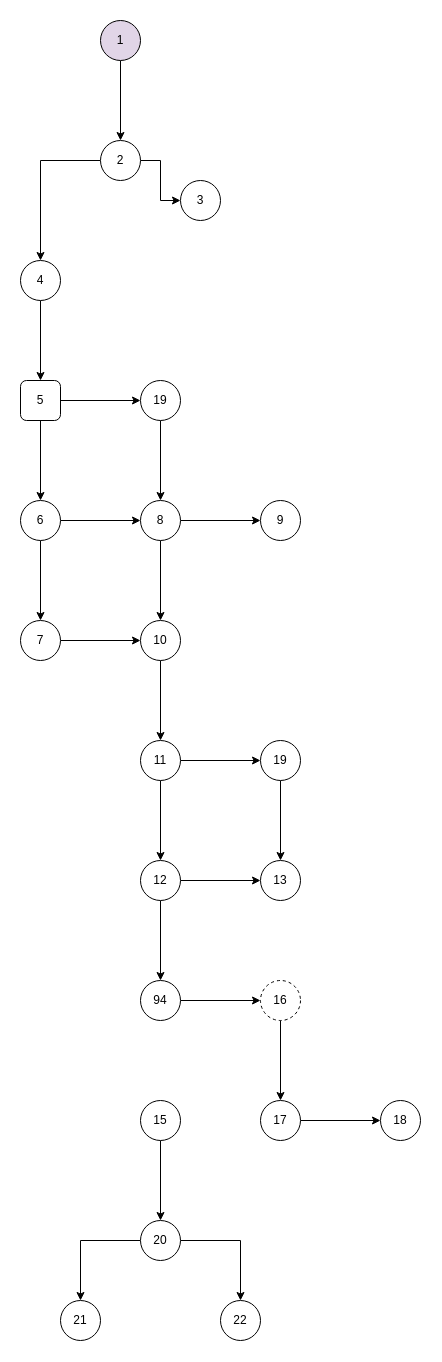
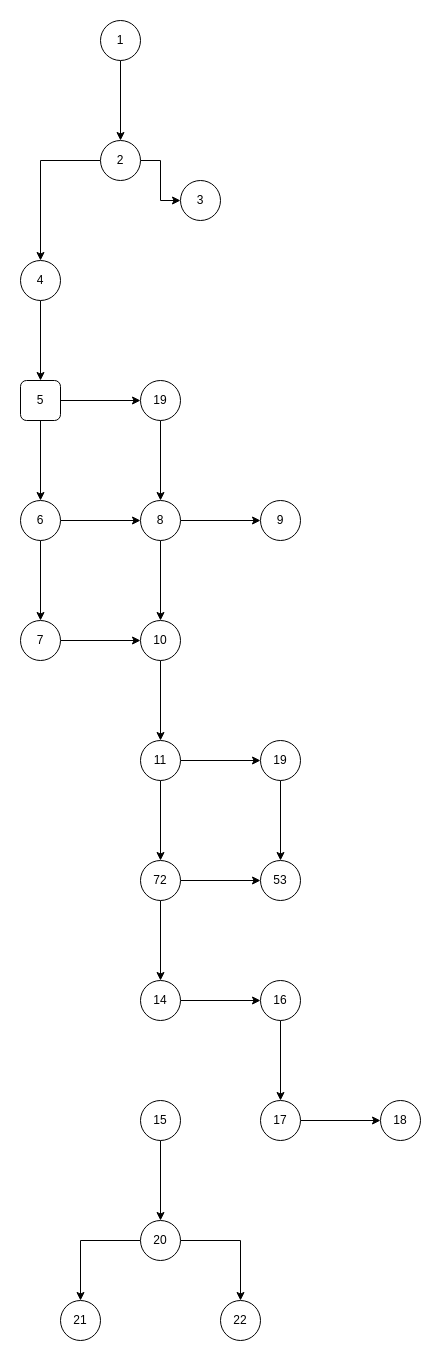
node "1": fillcolor #e1d5e7 -> #ffffff
node "12": label "12" -> "72"
node "13": label "13" -> "53"
node "94": label "94" -> "14"
node "16": style dashed -> solid
